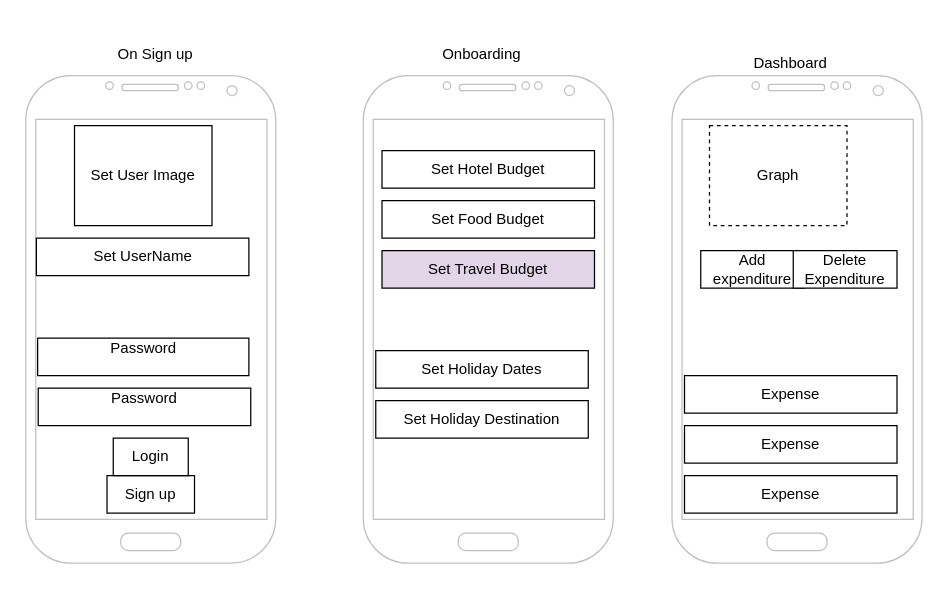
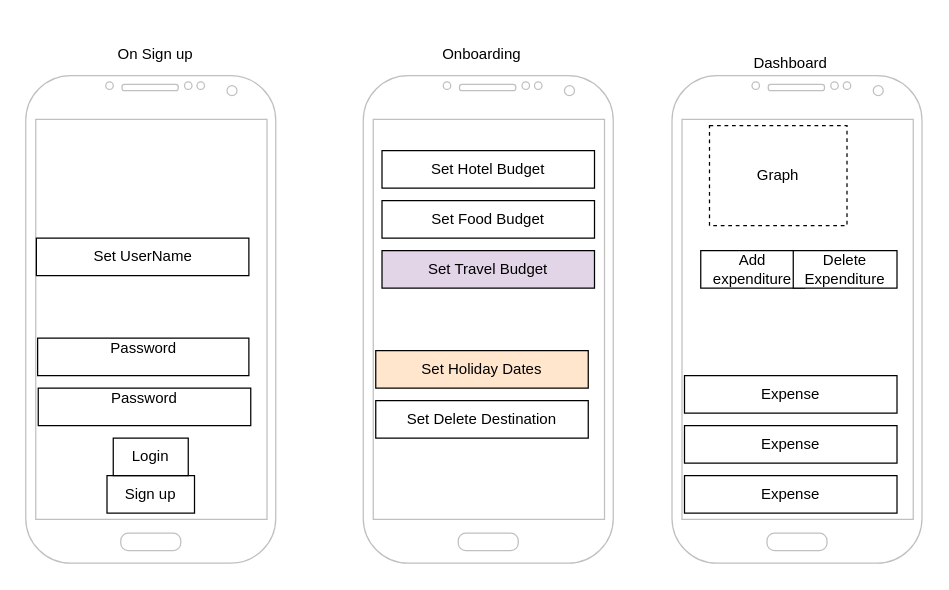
node "Set User Image": removed
node "Set Holiday Dates": fillcolor #ffffff -> #ffe6cc
node "Set Holiday Destination": label "Set Holiday Destination" -> "Set Delete Destination"
